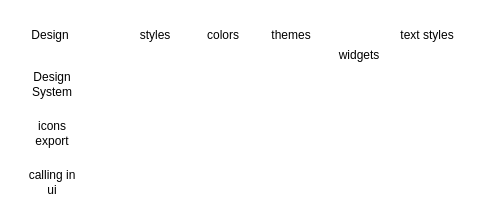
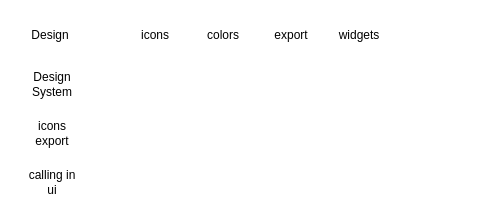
node "styles": label "styles" -> "icons"
node "themes": label "themes" -> "export"
node "text styles": removed
node "widgets": moved (360, 56) -> (360, 36)
